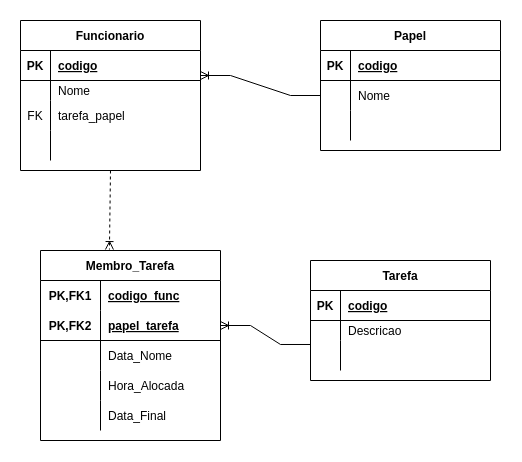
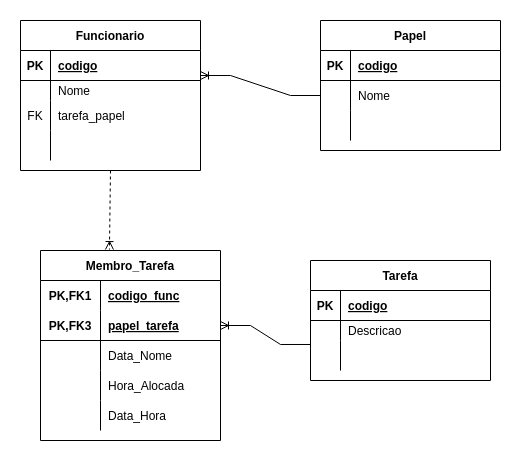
node "PK,FK2": label "PK,FK2" -> "PK,FK3"
node "Data_Final": label "Data_Final" -> "Data_Hora"
